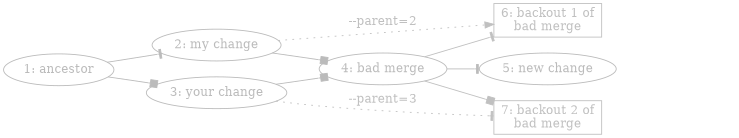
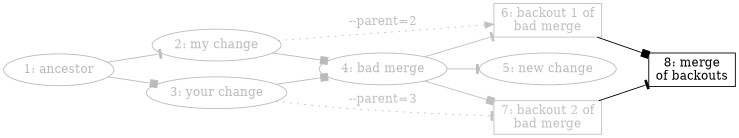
node "8: merge of backouts": added
